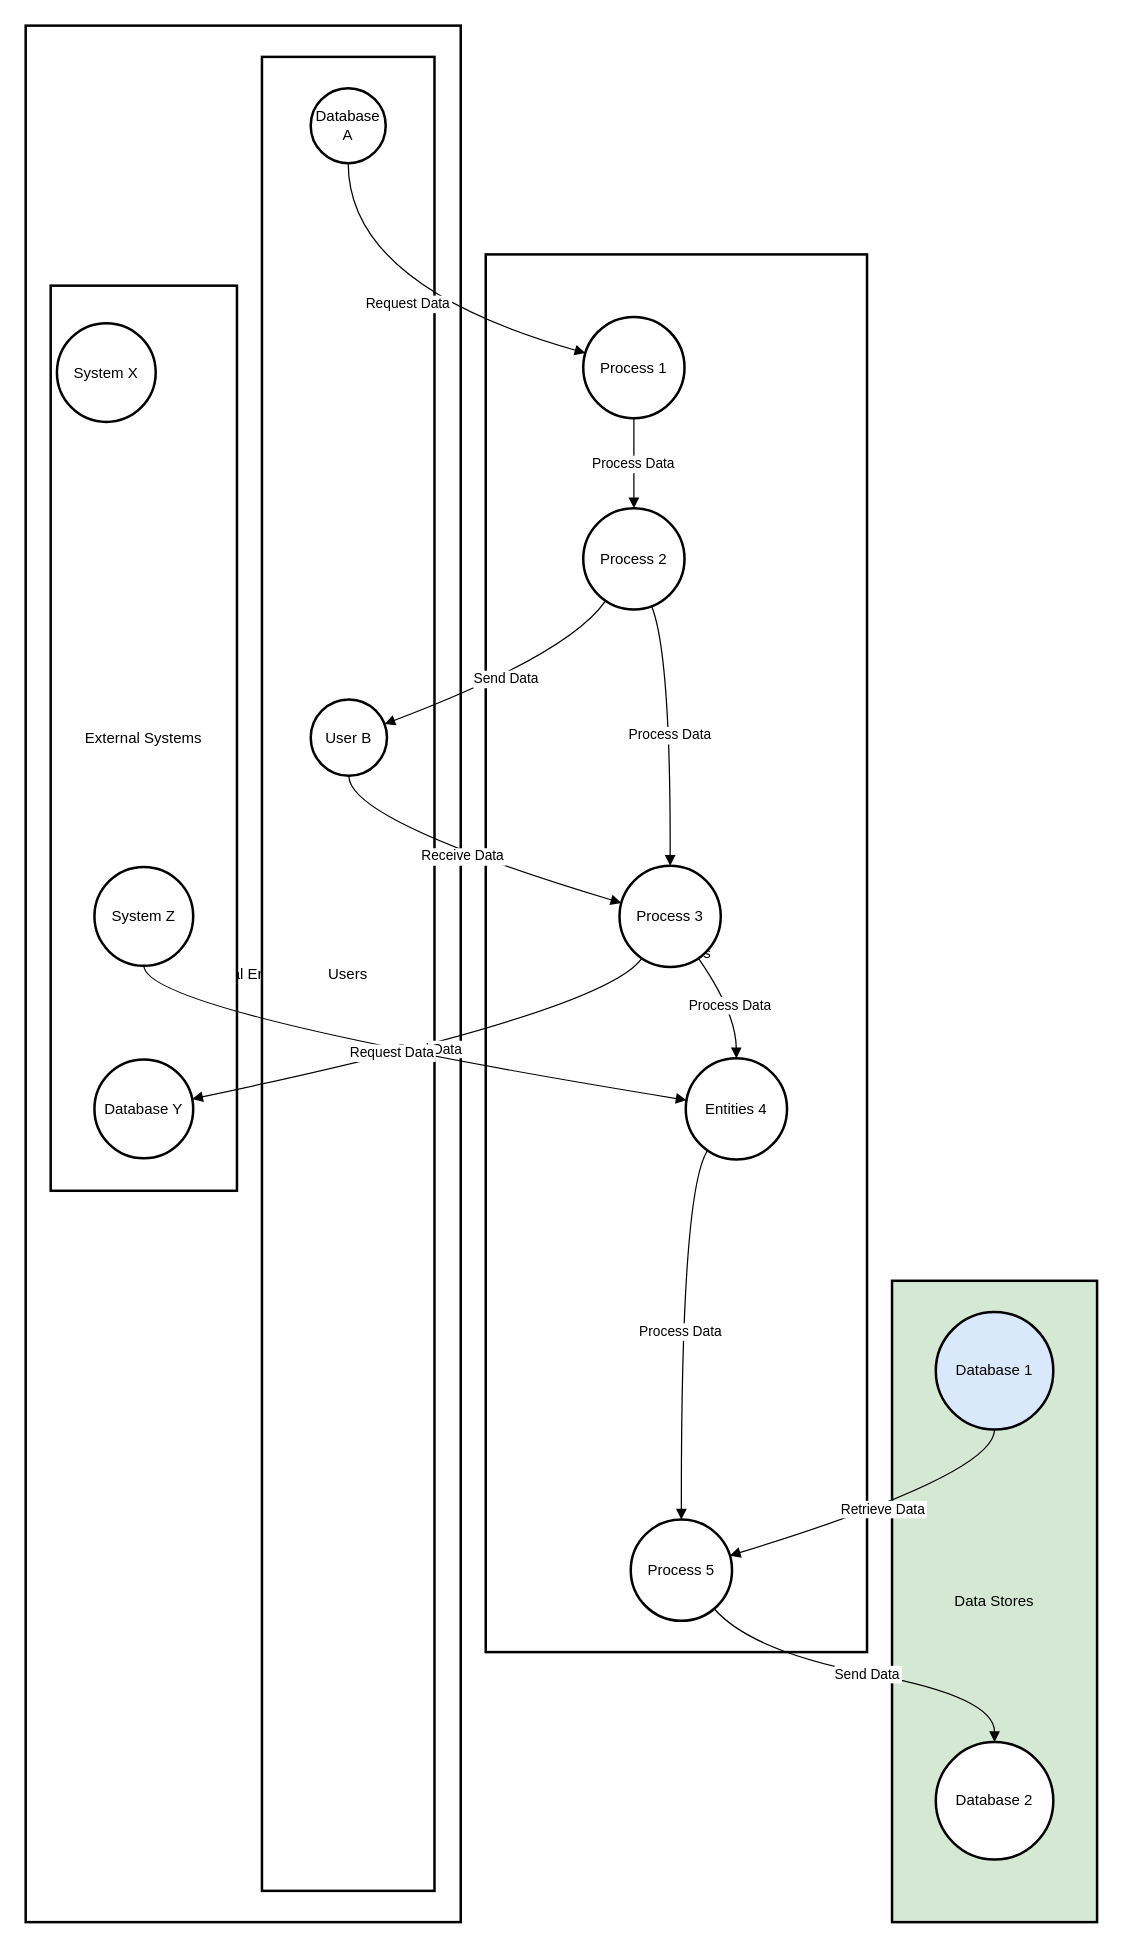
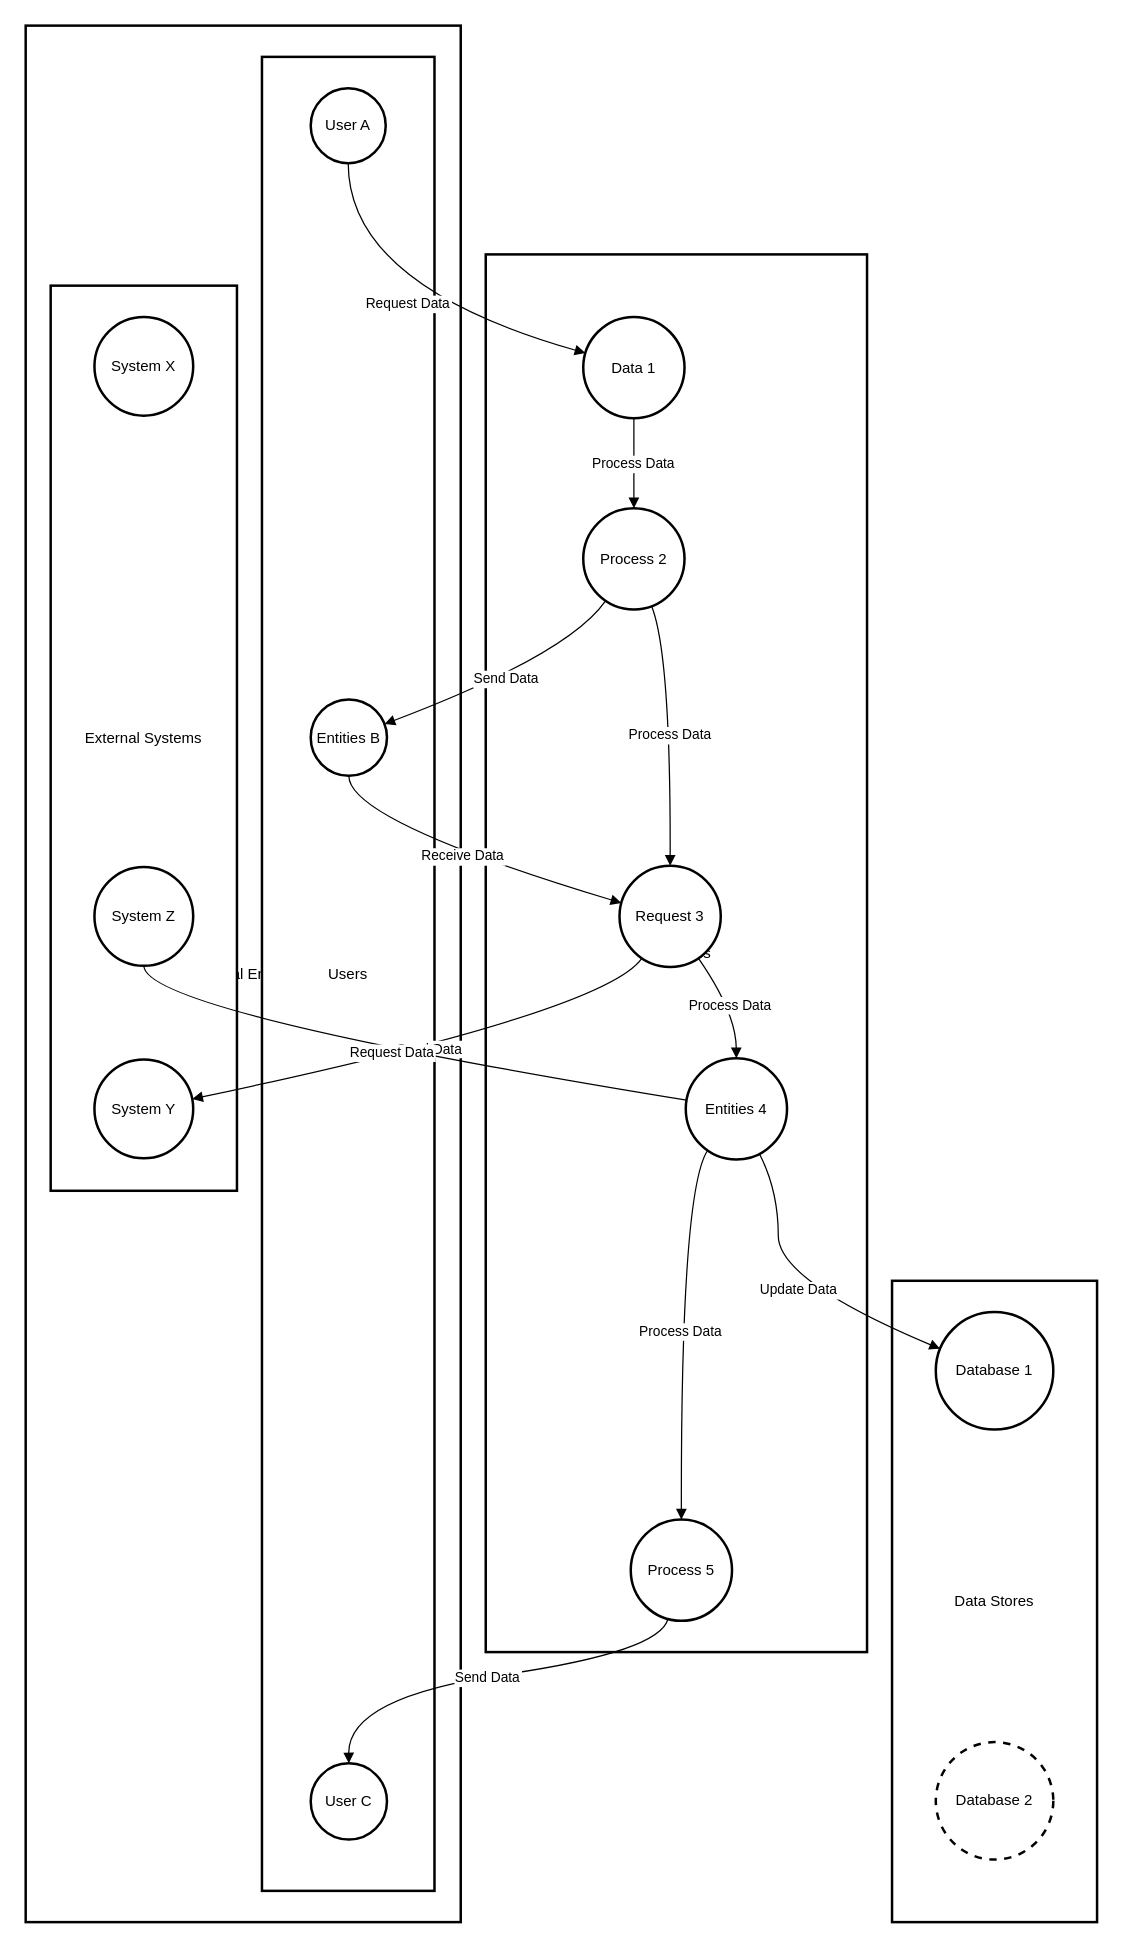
node "Database A": label "Database A" -> "User A"
node "Process 1": label "Process 1" -> "Data 1"
node "System X": moved (106, 373) -> (144, 366)
node "User B": label "User B" -> "Entities B"
node "Process 3": label "Process 3" -> "Request 3"
edge "System Z" -> "Entities 4": arrowhead block -> none
node "Database Y": label "Database Y" -> "System Y"
edge "Entities 4" -> "Database 1": added, label "Update Data"
node "Database 1": fillcolor #dae8fc -> #ffffff
edge "Database 1" -> "Process 5": removed, label "Retrieve Data"
node "Data Stores": fillcolor #d5e8d4 -> #ffffff
edge "Process 5" -> "Database 2": removed, label "Send Data"
edge "Process 5" -> "User C": added, label "Send Data"
node "User C": added
node "Database 2": style solid -> dashed
